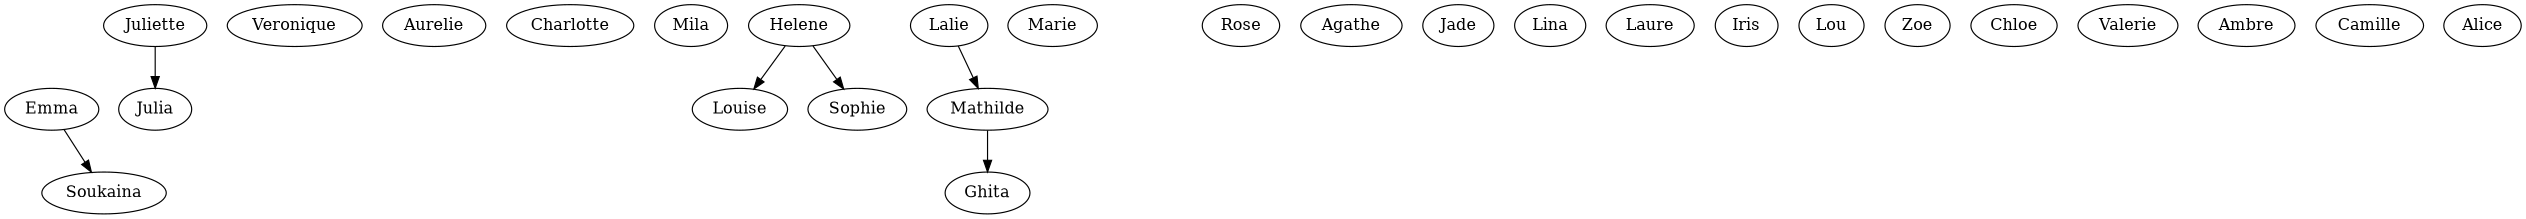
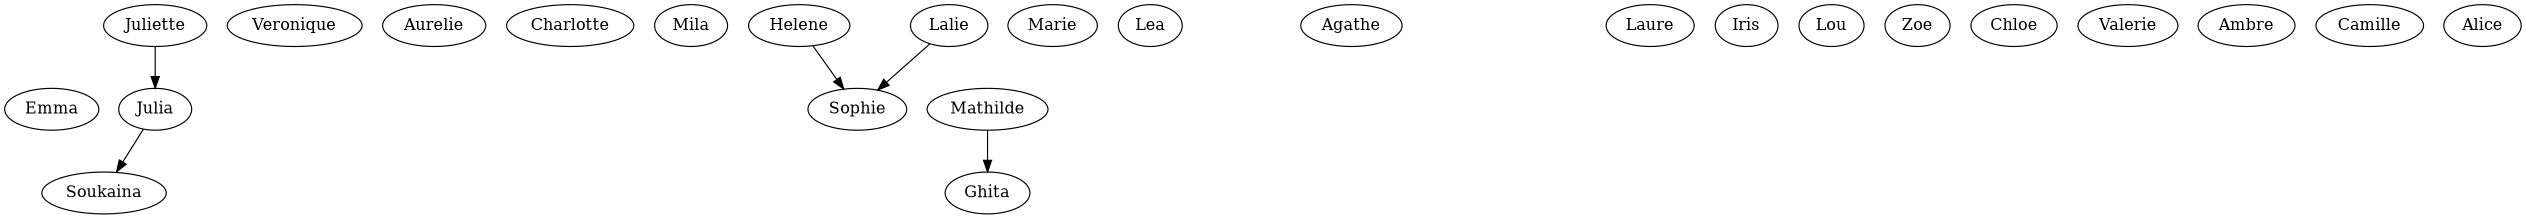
node "Lea": added
node "Rose": removed
node "Jade": removed
node "Lina": removed
edge "Lalie" -> "Mathilde": now "Lalie" -> "Sophie"
node "Louise": removed
edge "Emma" -> "Soukaina": now "Julia" -> "Soukaina"
